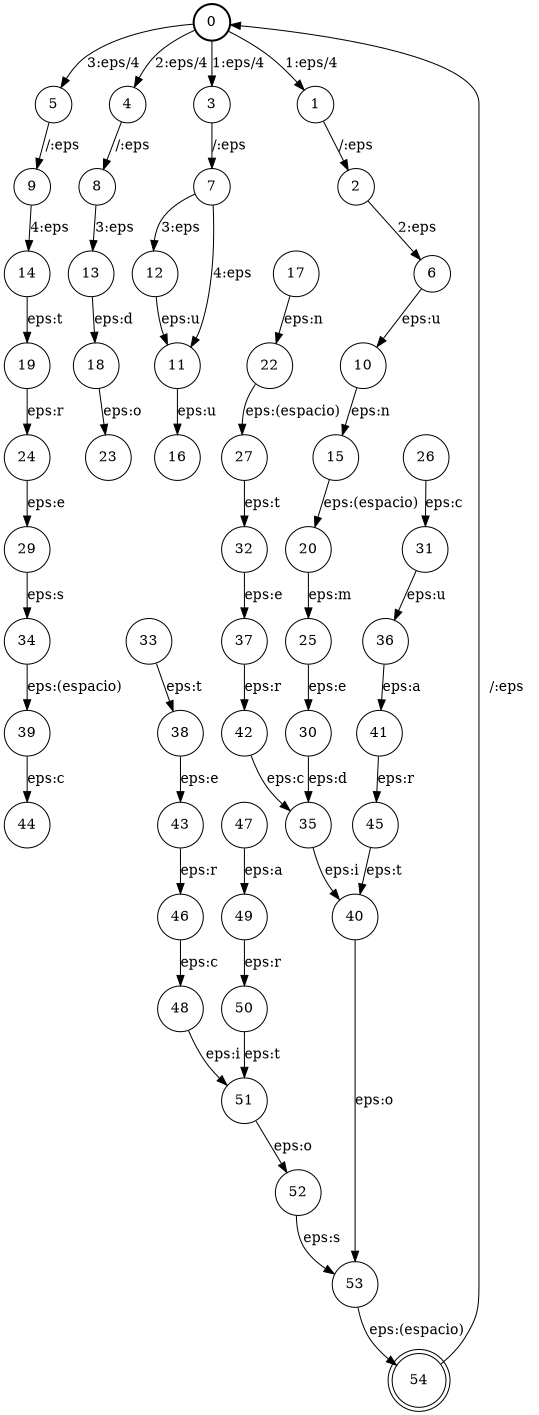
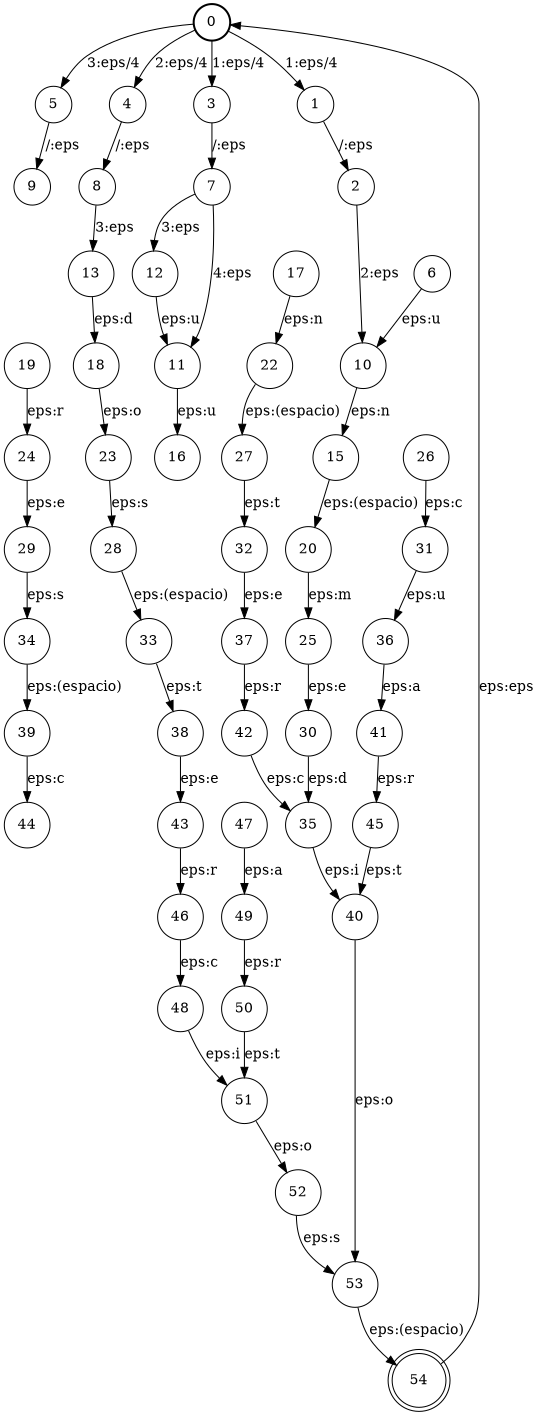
edge "2" -> "6": now "2" -> "10"
node "14": removed
node "28": added
edge "54" -> "0": label "/:eps" -> "eps:eps"
